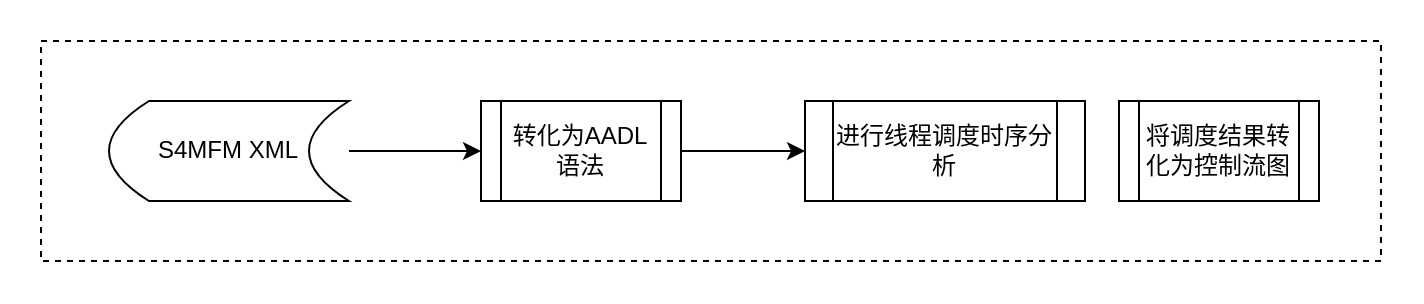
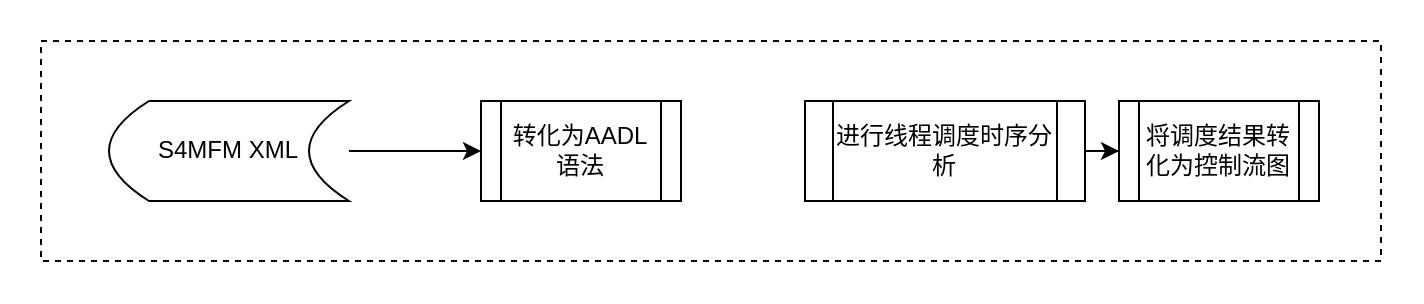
edge "转化为AADL语法" -> "进行线程调度时序分析": removed
edge "进行线程调度时序分析" -> "将调度结果转化为控制流图": added
